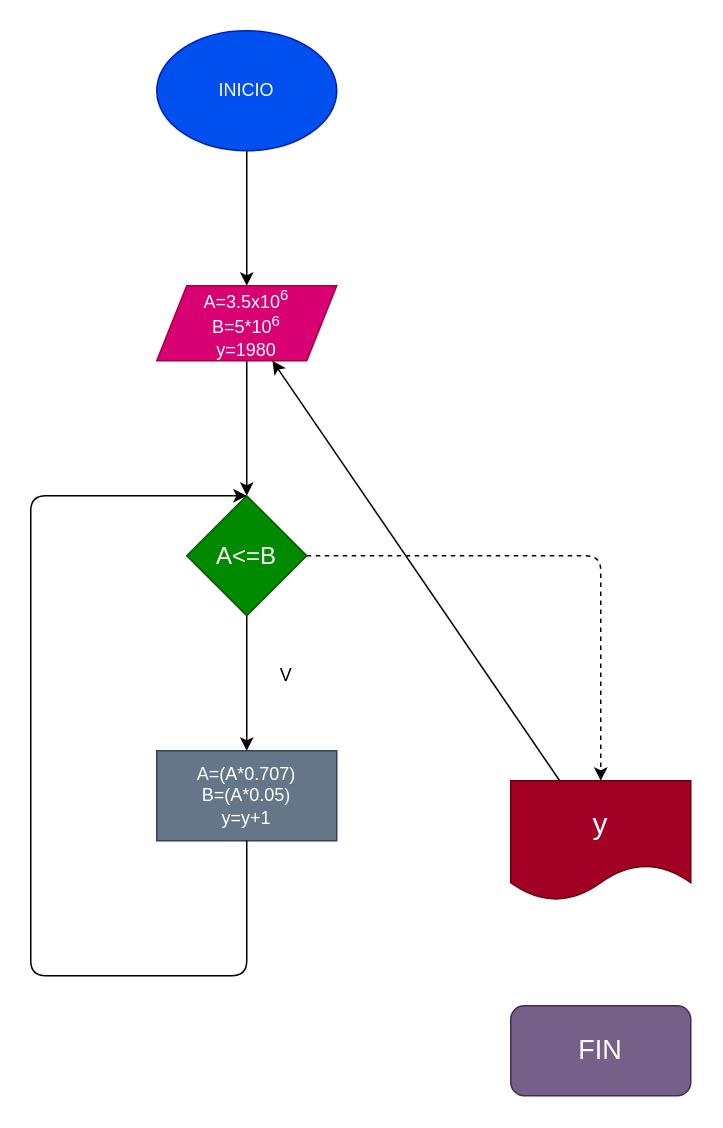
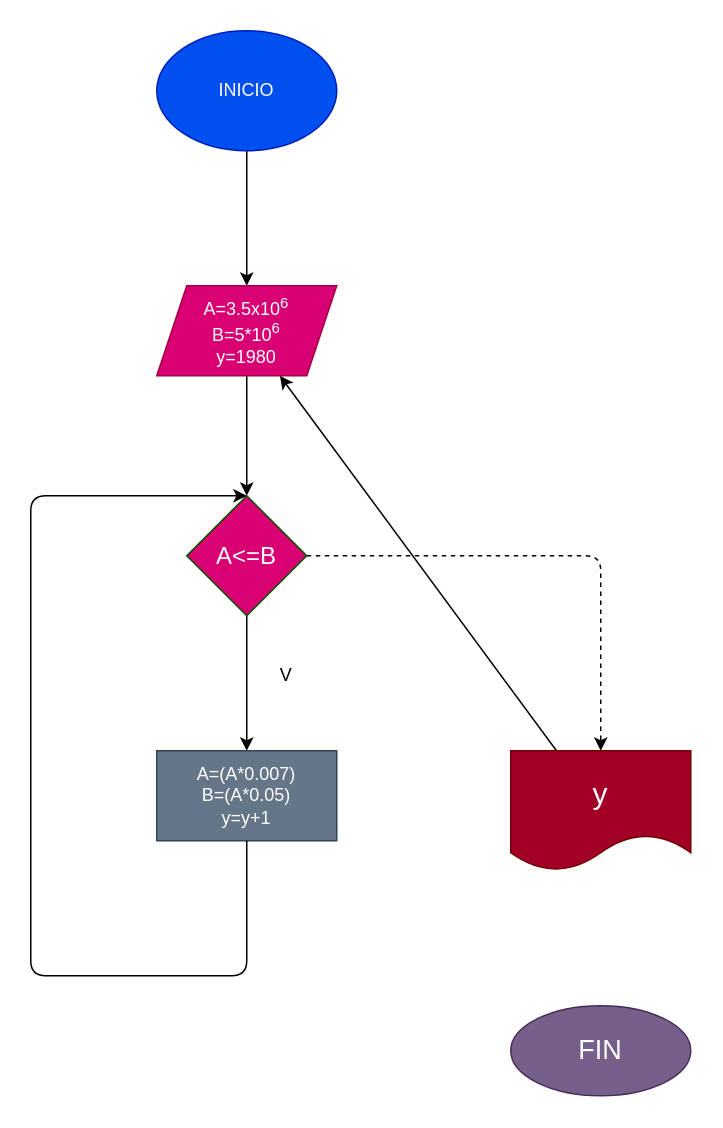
node "A=3.5x106 B=5*106 y=1980": size 180x75 -> 180x90
node "A<=B": fillcolor #008a00 -> #d80073
node "A=(A*0.707) B=(A*0.05) y=y+1": label "A=(A*0.707) B=(A*0.05) y=y+1" -> "A=(A*0.007) B=(A*0.05) y=y+1"
node "y": moved (601, 841) -> (601, 811)
node "FIN": shape rounded rectangle -> ellipse
